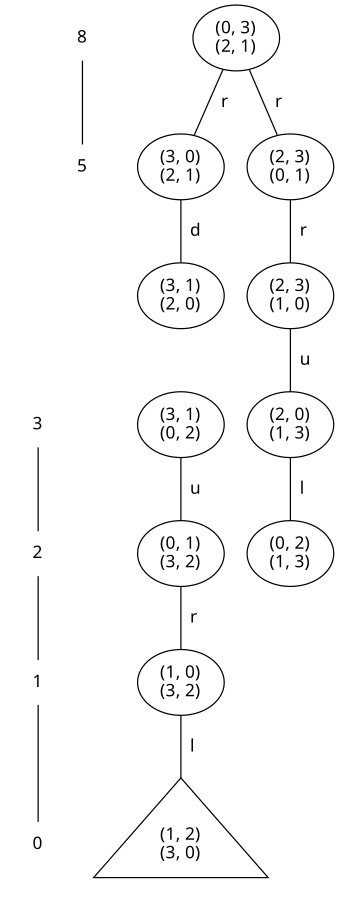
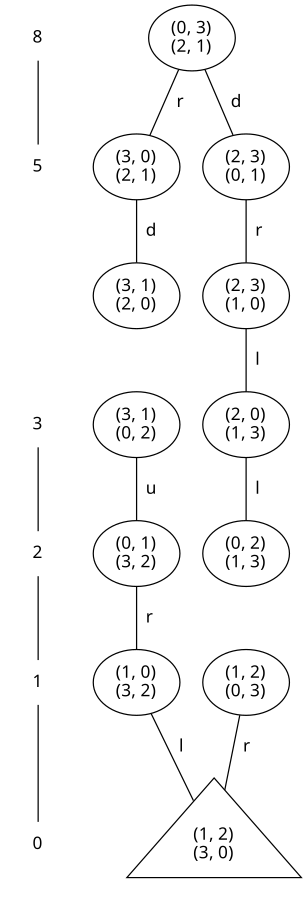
edge "(0, 3) (2, 1)" -- "(2, 3) (0, 1)": label "  r" -> "  d"
edge "(2, 3) (1, 0)" -- "(2, 0) (1, 3)": label "  u" -> "  l"
node "(1, 2) (0, 3)": added
